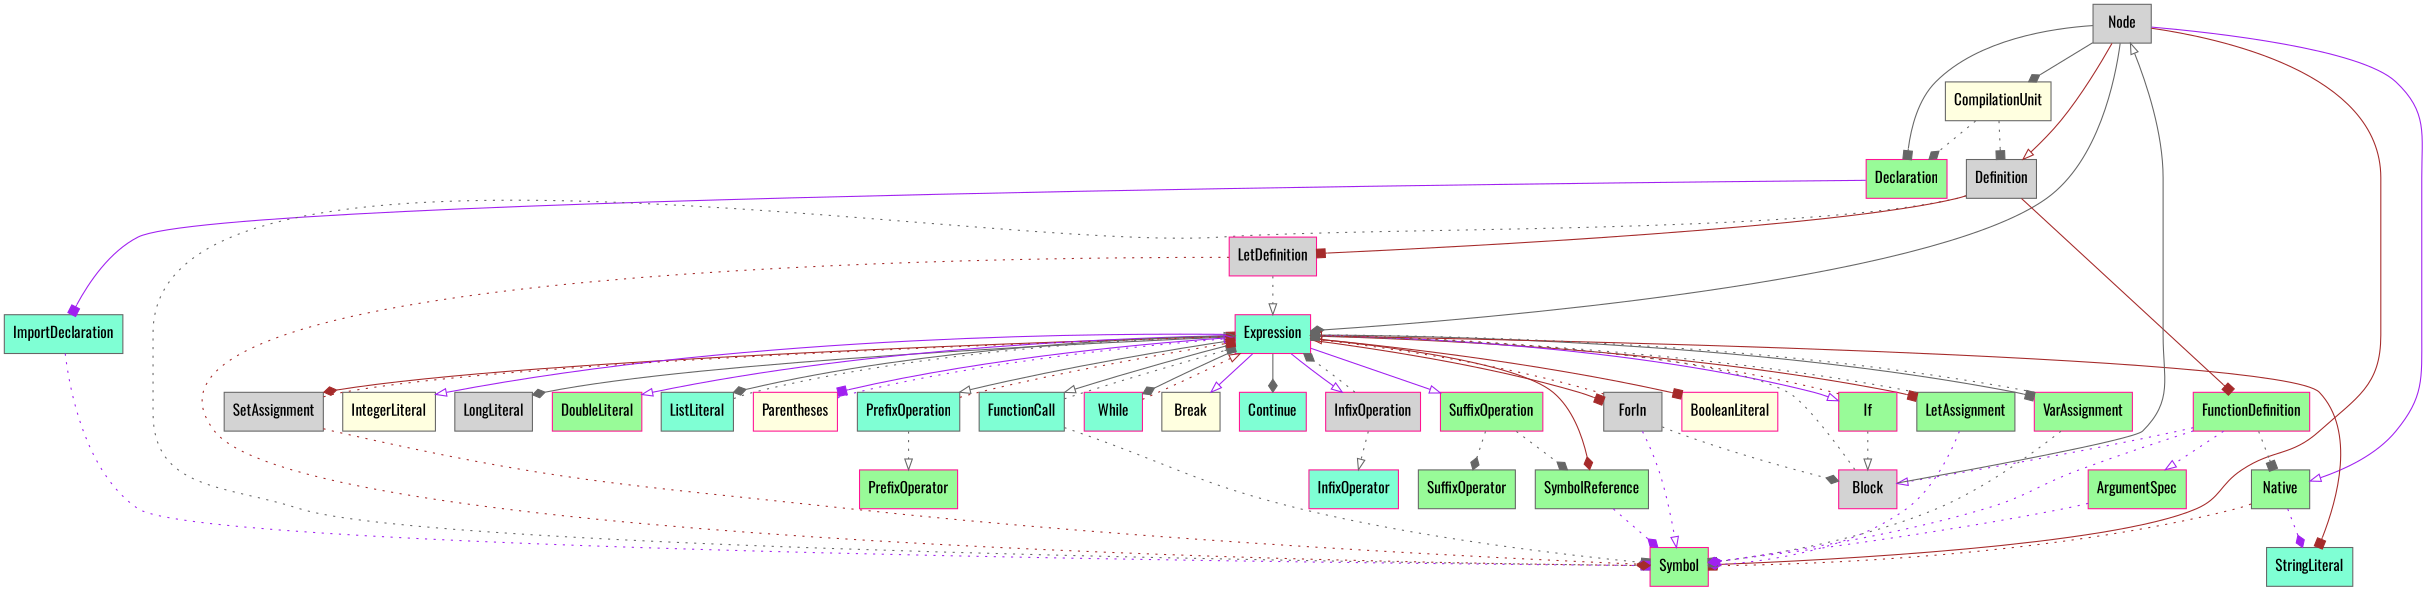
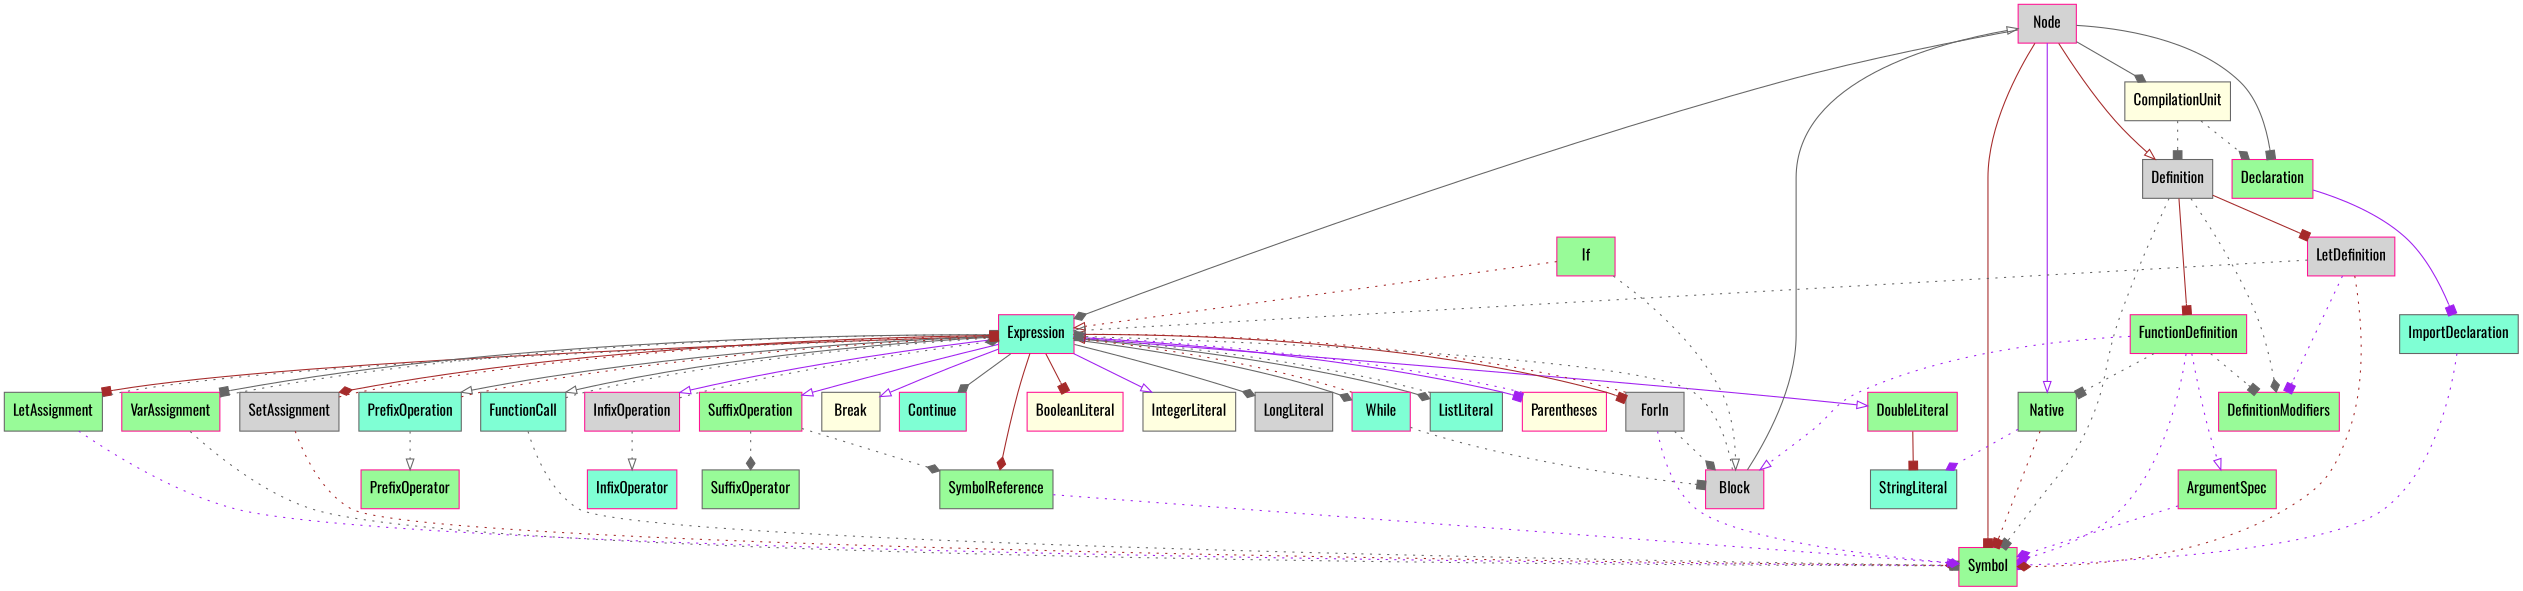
node "Node": color gray40 -> deeppink
edge "Expression" -> "If": removed
edge "Expression" -> "StringLiteral": now "DoubleLiteral" -> "StringLiteral"
node "DefinitionModifiers": added
edge "While" -> "Block": added
